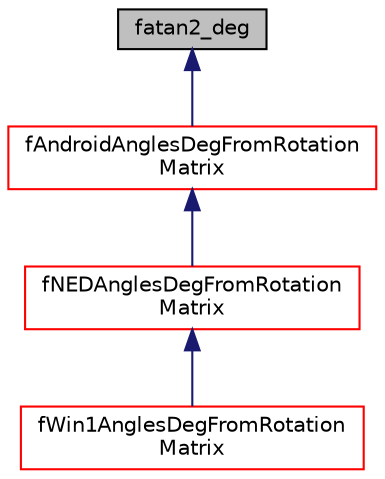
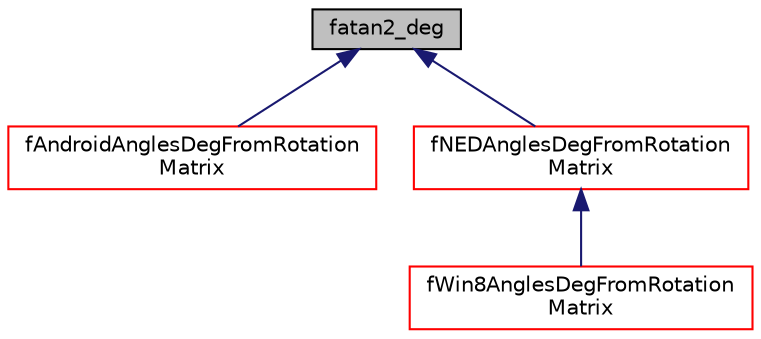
edge "fNEDAnglesDegFromRotation Matrix" -> "fAndroidAnglesDegFromRotation Matrix": now "fNEDAnglesDegFromRotation Matrix" -> "fatan2_deg"
node "fWin1AnglesDegFromRotation Matrix": label "fWin1AnglesDegFromRotation Matrix" -> "fWin8AnglesDegFromRotation Matrix"
